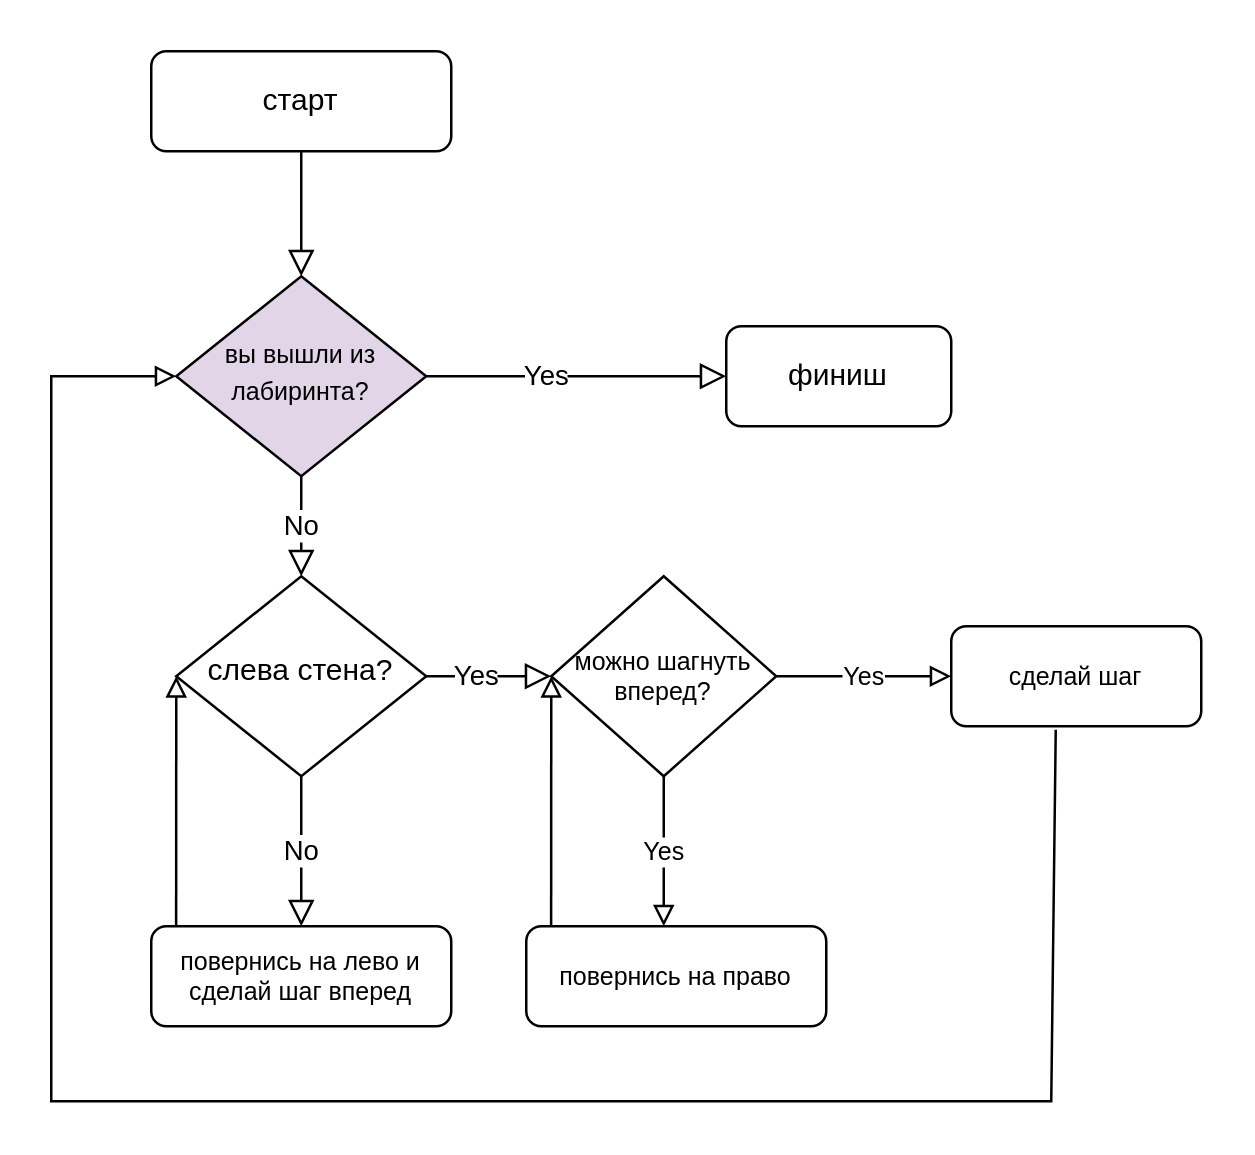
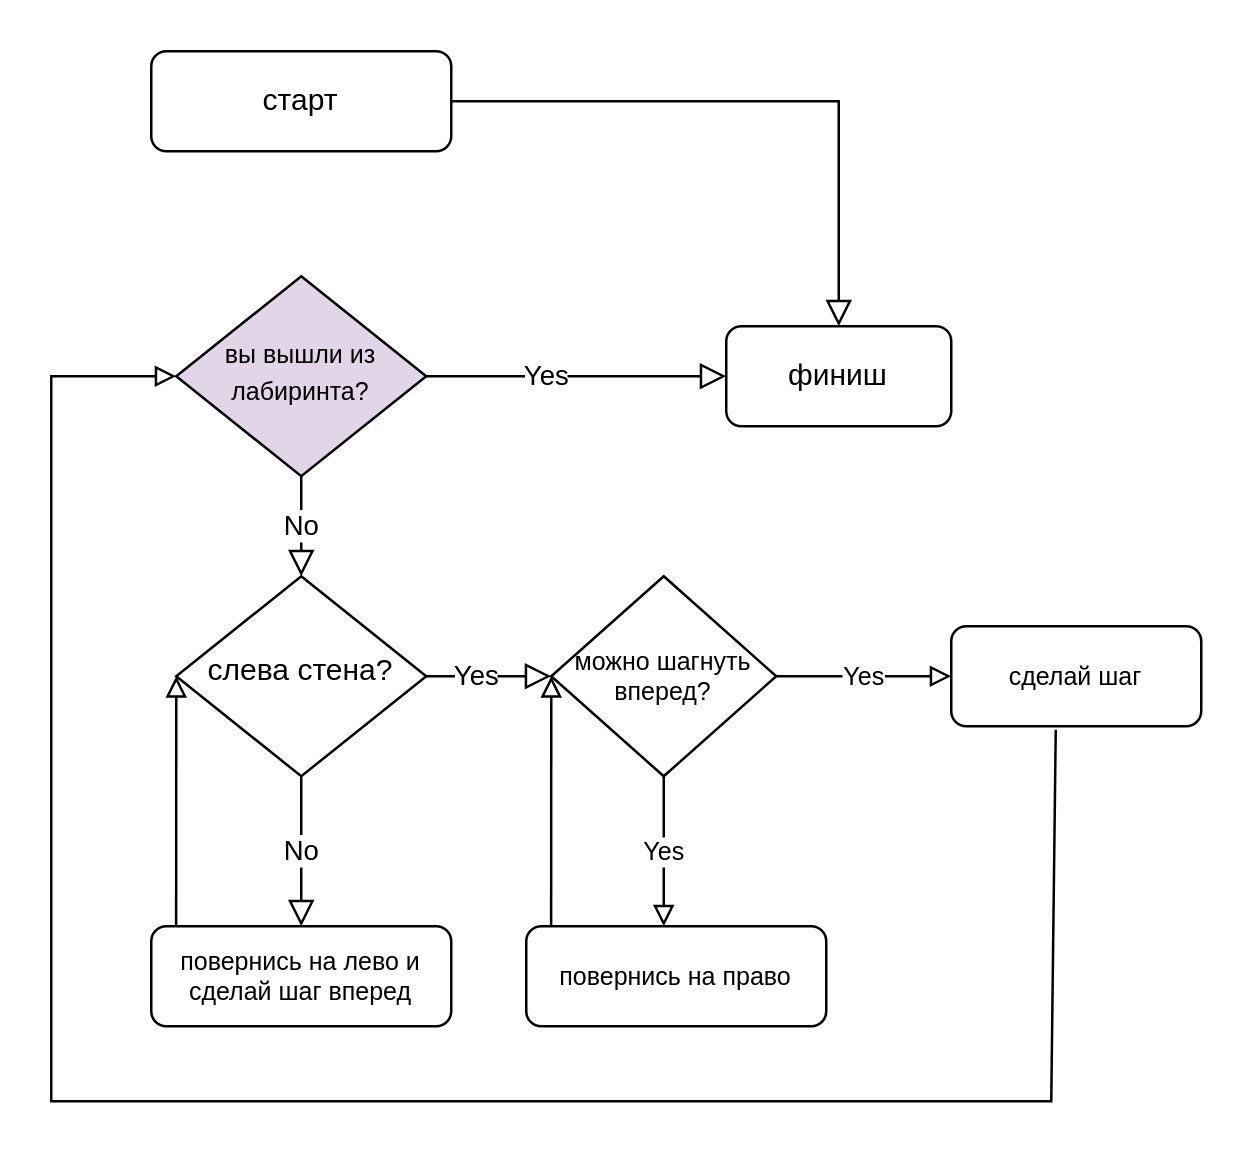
edge "старт" -> "вы вышли из лабиринта?": now "старт" -> "финиш"
